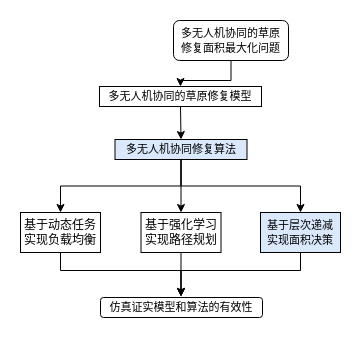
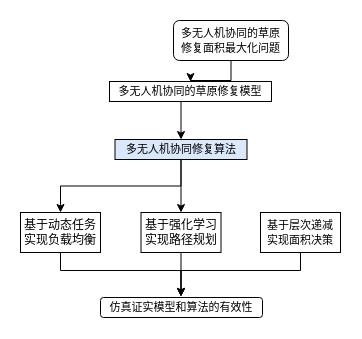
node "多无人机协同的草原修复模型": moved (181, 97) -> (191, 92)
edge "多无人机协同修复算法" -> "基于层次递减实现面积决策": removed
node "基于层次递减实现面积决策": fillcolor #dae8fc -> #ffffff
